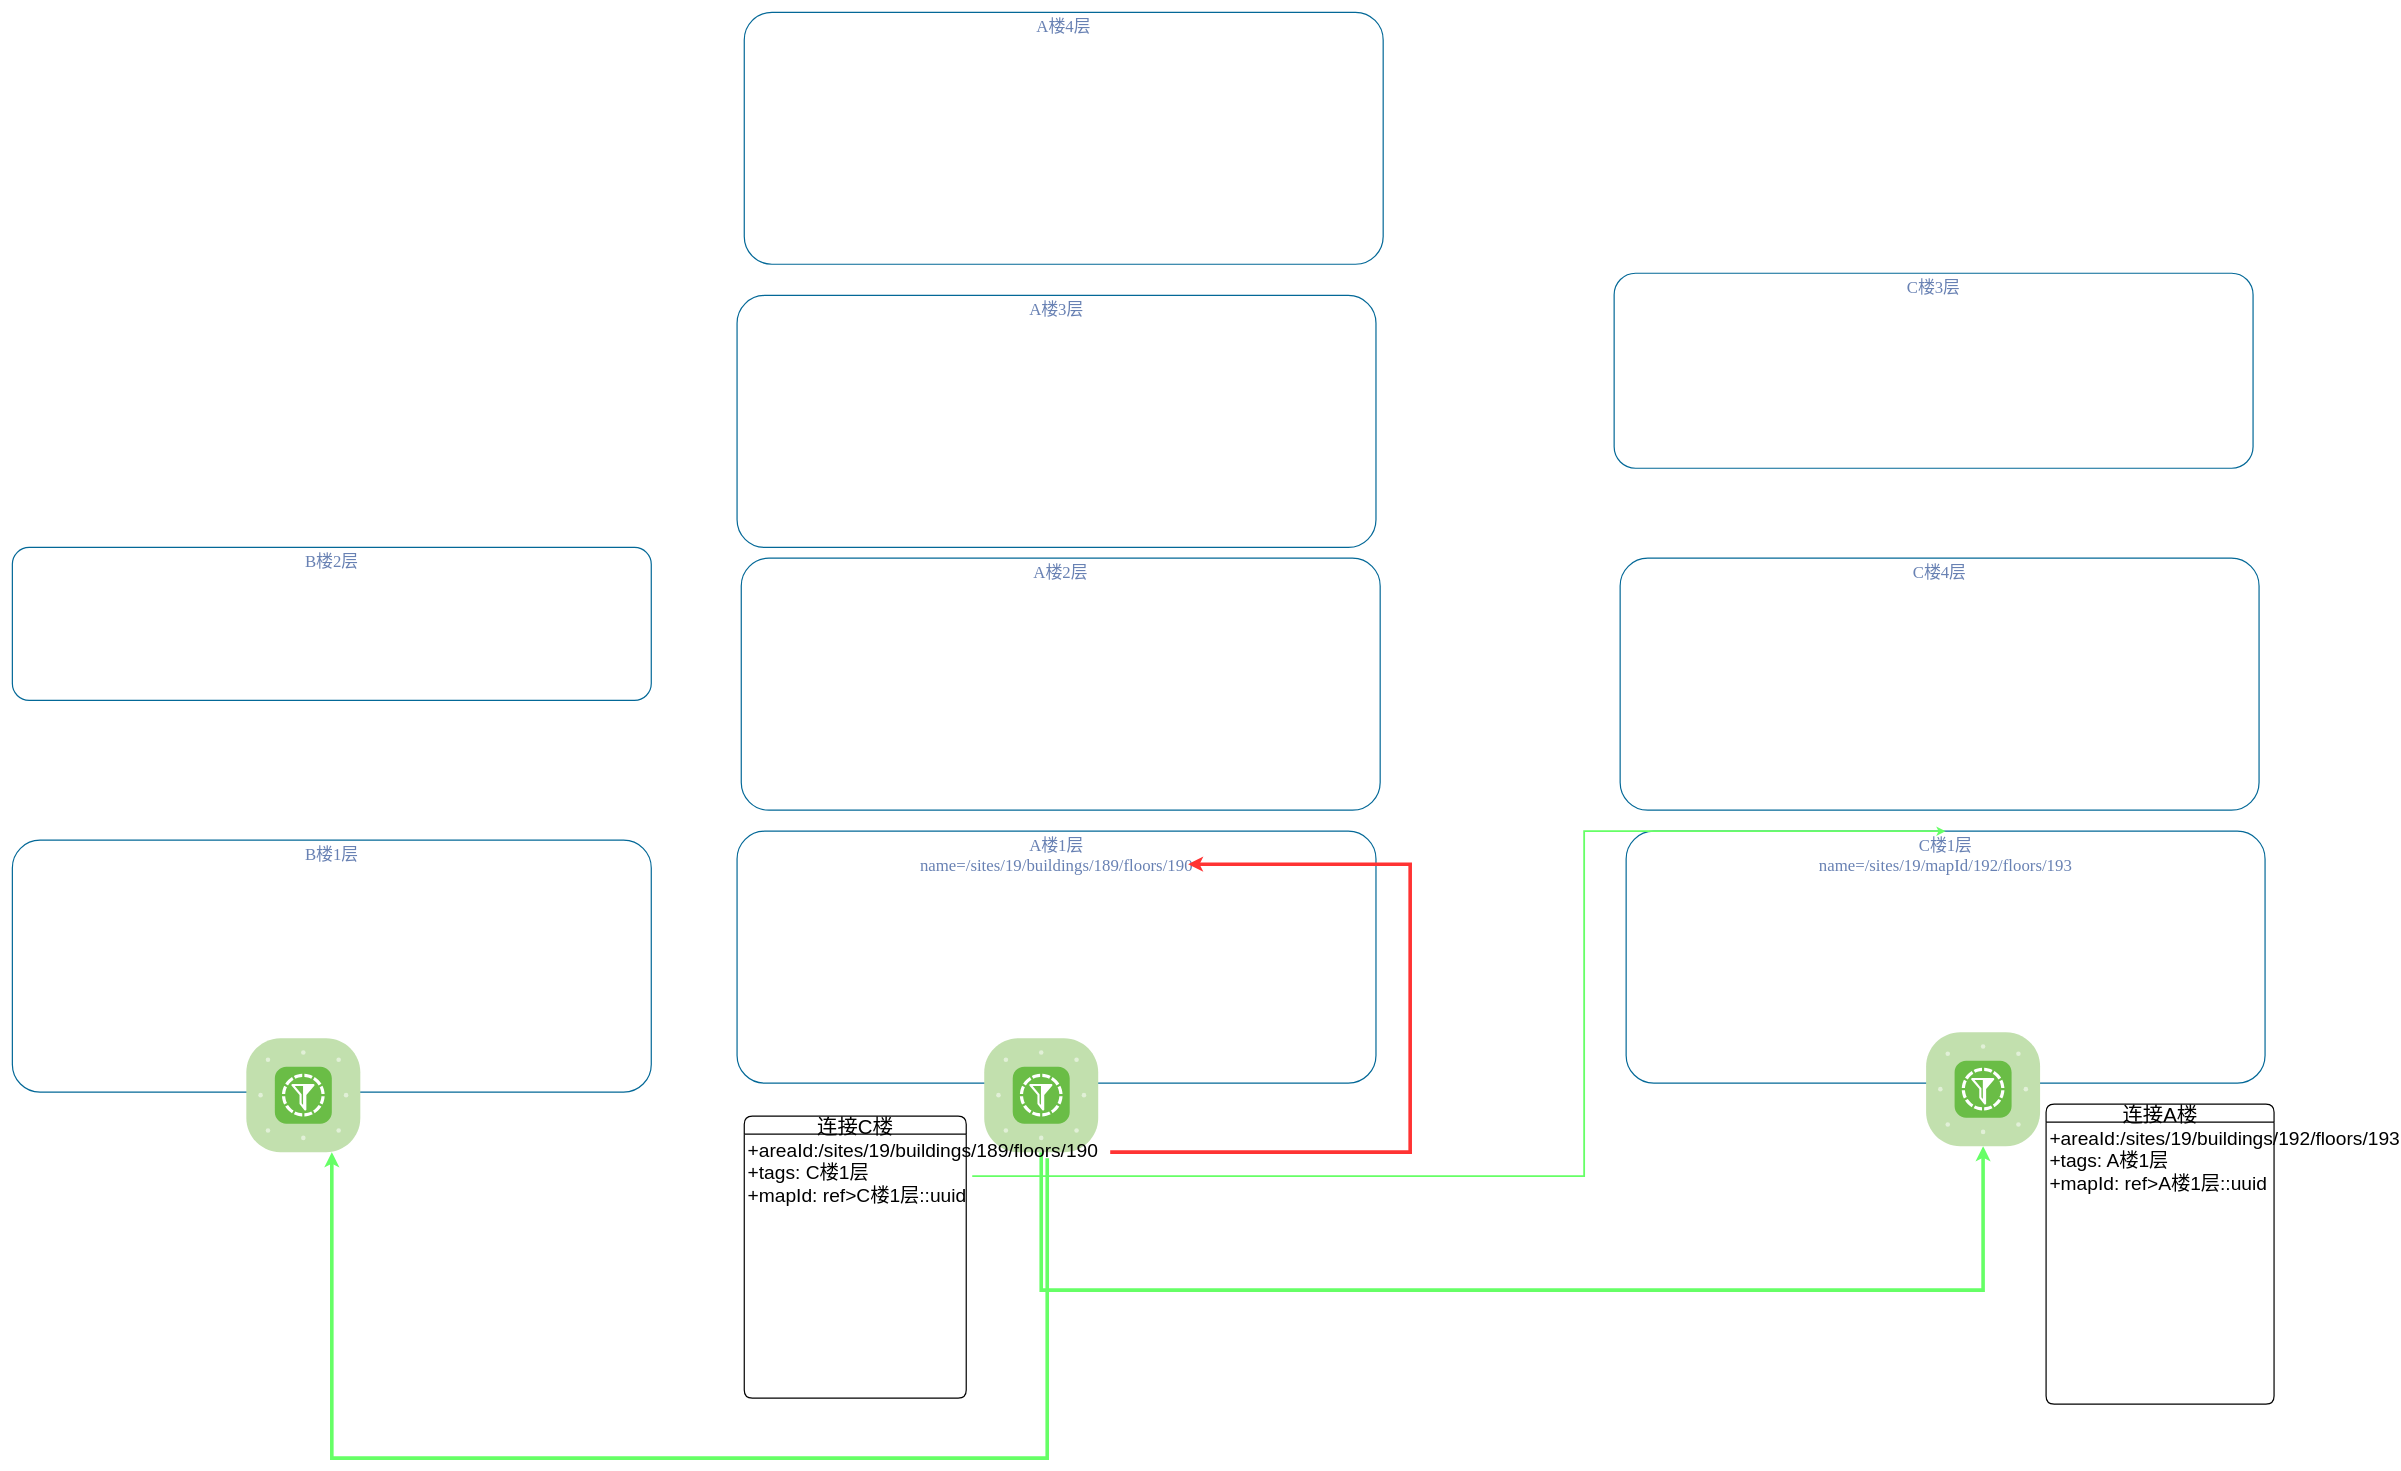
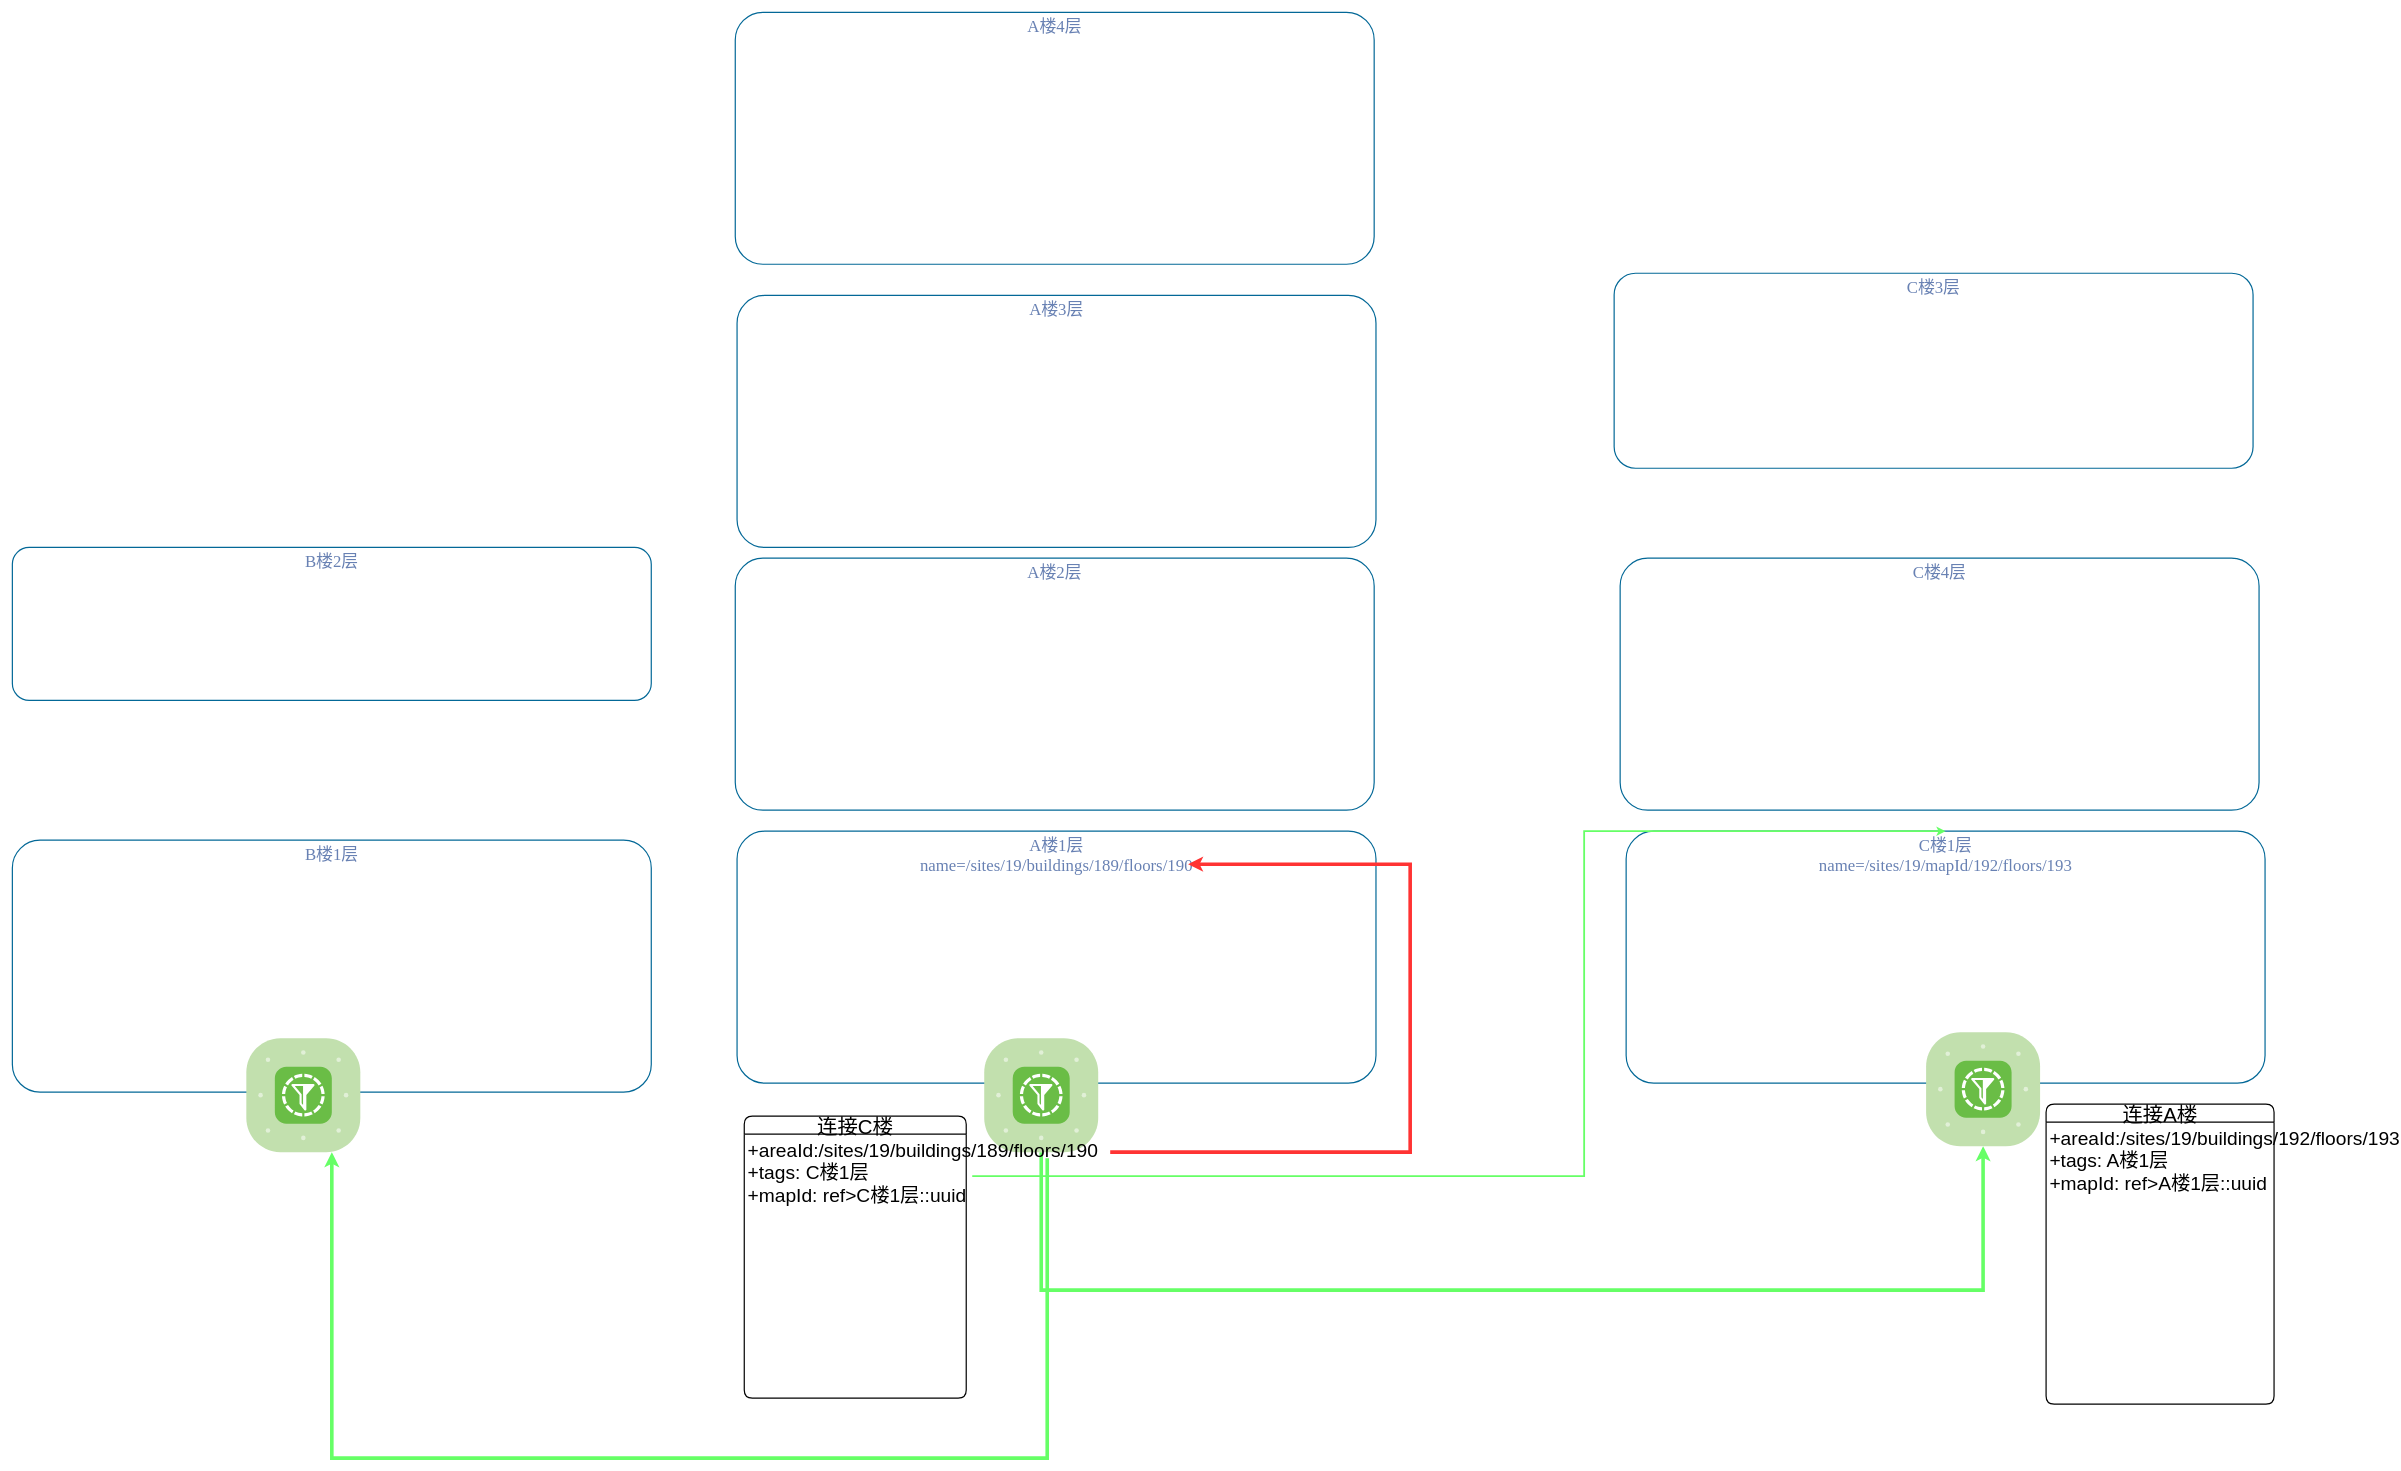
node "A楼4层": moved (1064, 138) -> (1055, 138)
node "A楼2层": moved (1061, 684) -> (1055, 684)
